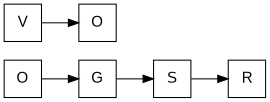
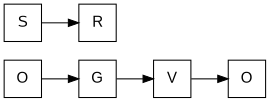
edge "G" -> "S": now "G" -> "V"
